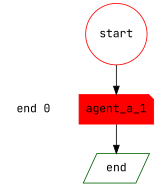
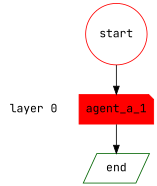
node "end 0": label "end 0" -> "layer 0"
